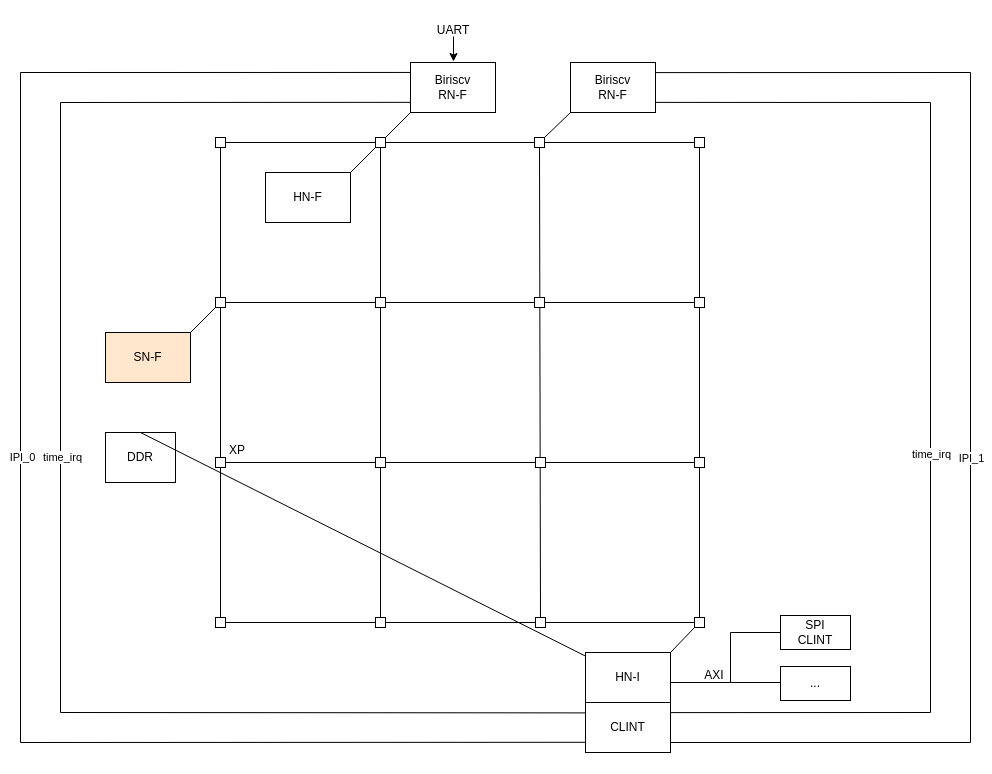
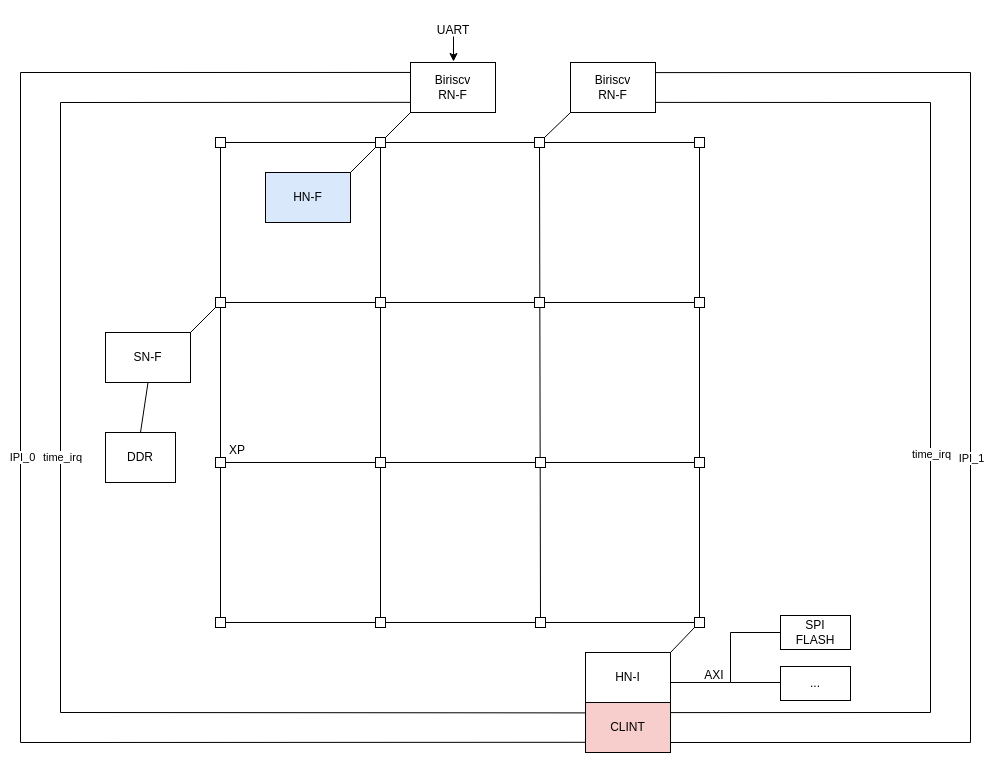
node "HN-F": fillcolor #ffffff -> #dae8fc
node "SN-F": fillcolor #ffe6cc -> #ffffff
edge "DDR" -- "HN-I": now "DDR" -- "SN-F"
node "SPI CLINT": label "SPI CLINT" -> "SPI FLASH"
node "CLINT": fillcolor #ffffff -> #f8cecc
